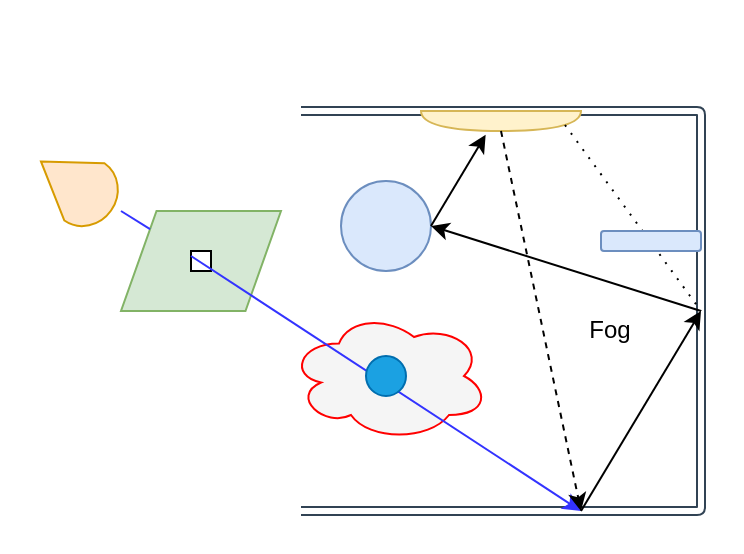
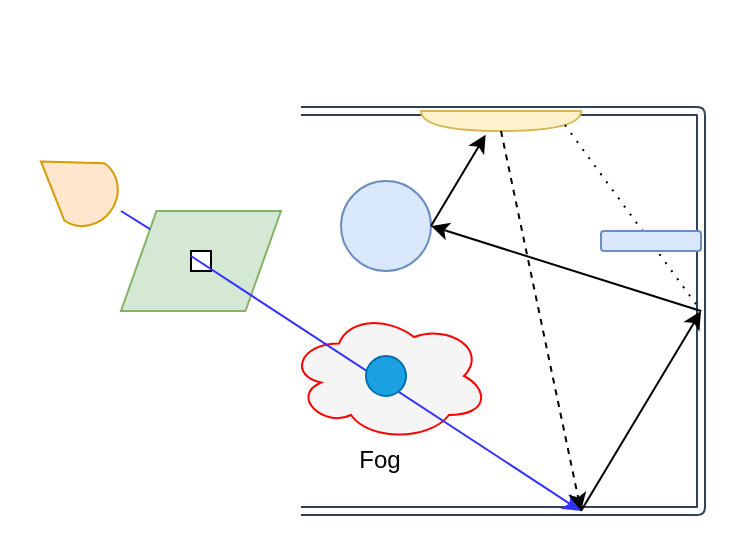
node "Fog": moved (611, 331) -> (381, 461)
